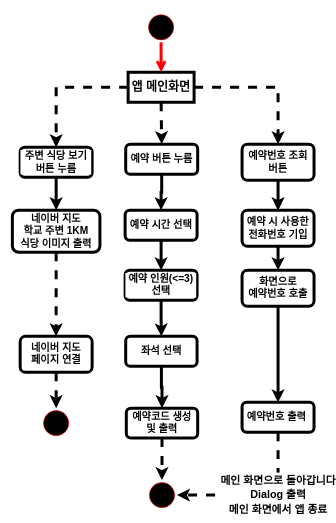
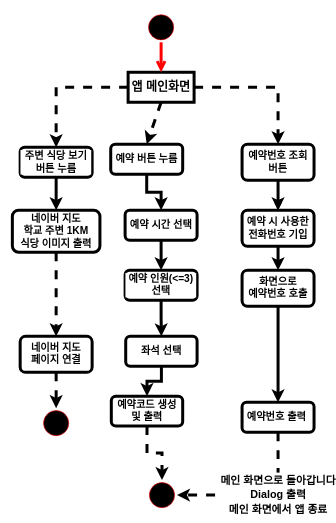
node "예약 버튼 누름": moved (162, 159) -> (147, 159)
node "예약코드 생성 및 출력": moved (162, 423) -> (147, 411)
